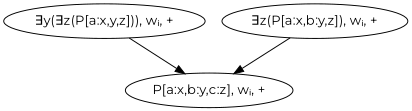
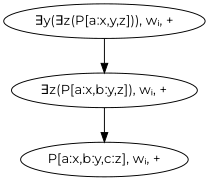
edge "∃y(∃z(P[a:x,y,z])), wᵢ, +" -> "P[a:x,b:y,c:z], wᵢ, +": now "∃y(∃z(P[a:x,y,z])), wᵢ, +" -> "∃z(P[a:x,b:y,z]), wᵢ, +"
